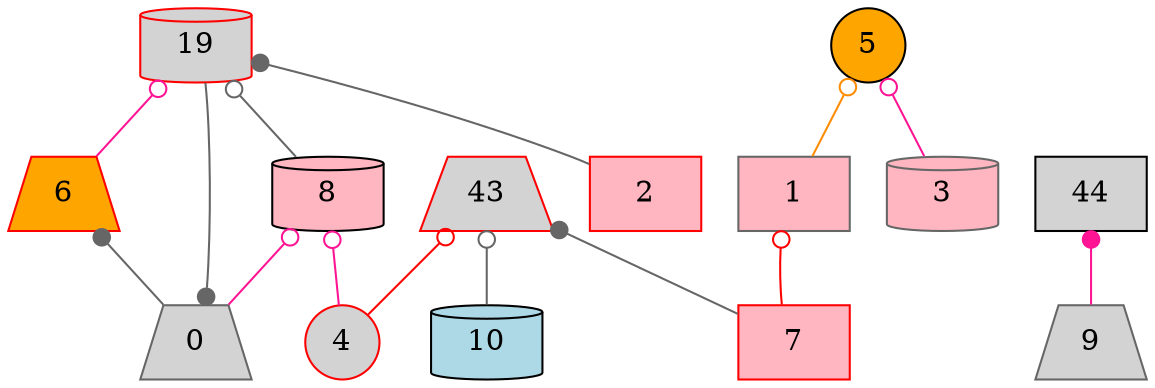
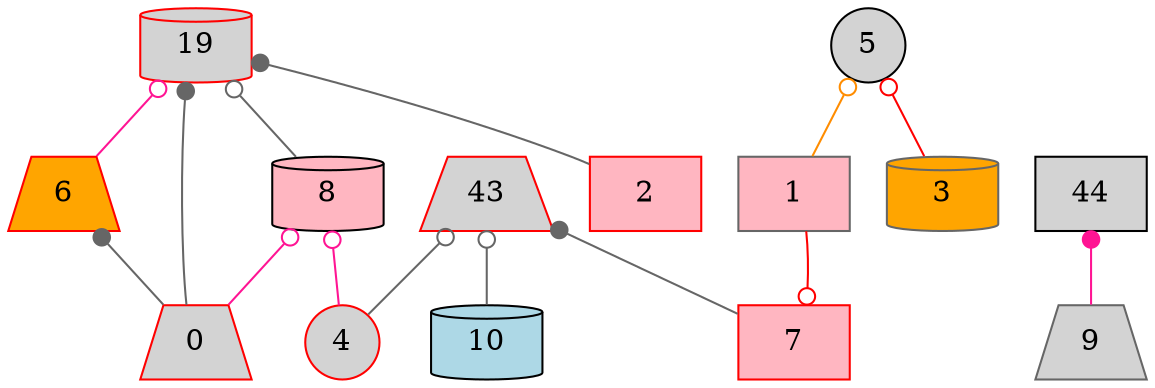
node "5": fillcolor orange -> lightgrey
edge "3" -> "5": color deeppink -> red
edge "19" -> "0": reversed
node "3": fillcolor lightpink -> orange
edge "7" -> "1": reversed
edge "4" -> "43": color red -> gray40
node "0": color gray40 -> red
